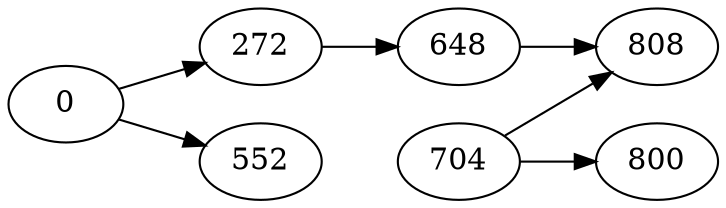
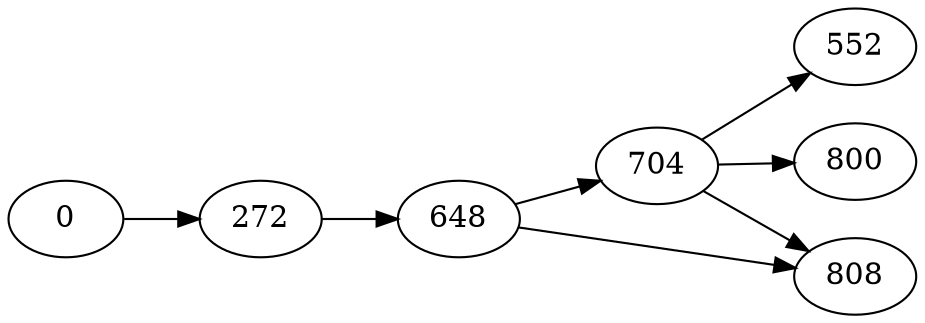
edge "0" -> "552": now "704" -> "552"
edge "648" -> "704": added
